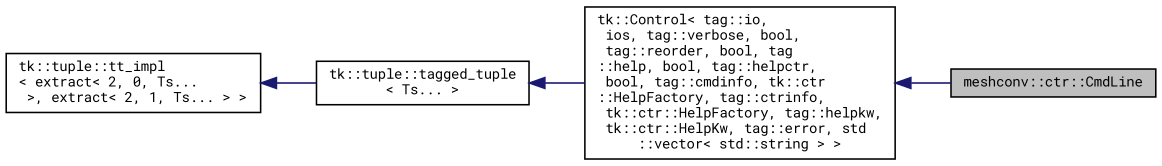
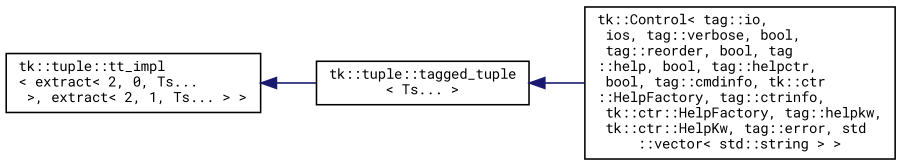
node "meshconv::ctr::CmdLine": removed
